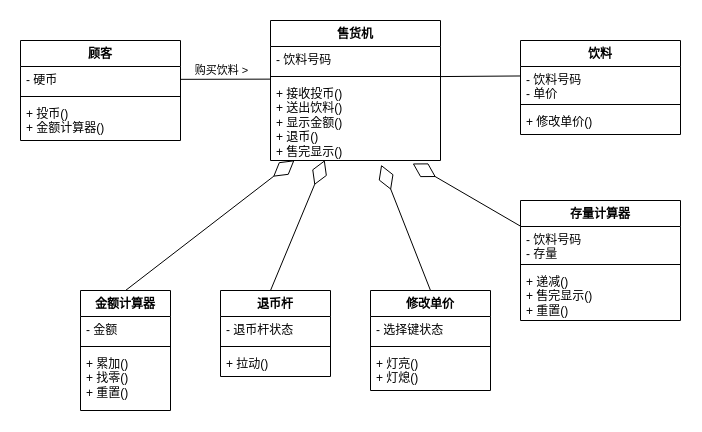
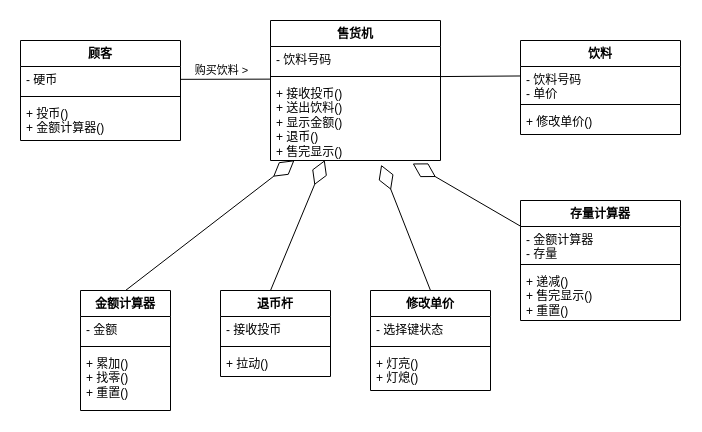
node "- 饮料号码 - 存量": label "- 饮料号码 - 存量" -> "- 金额计算器 - 存量"
node "- 退币杆状态": label "- 退币杆状态" -> "- 接收投币"
